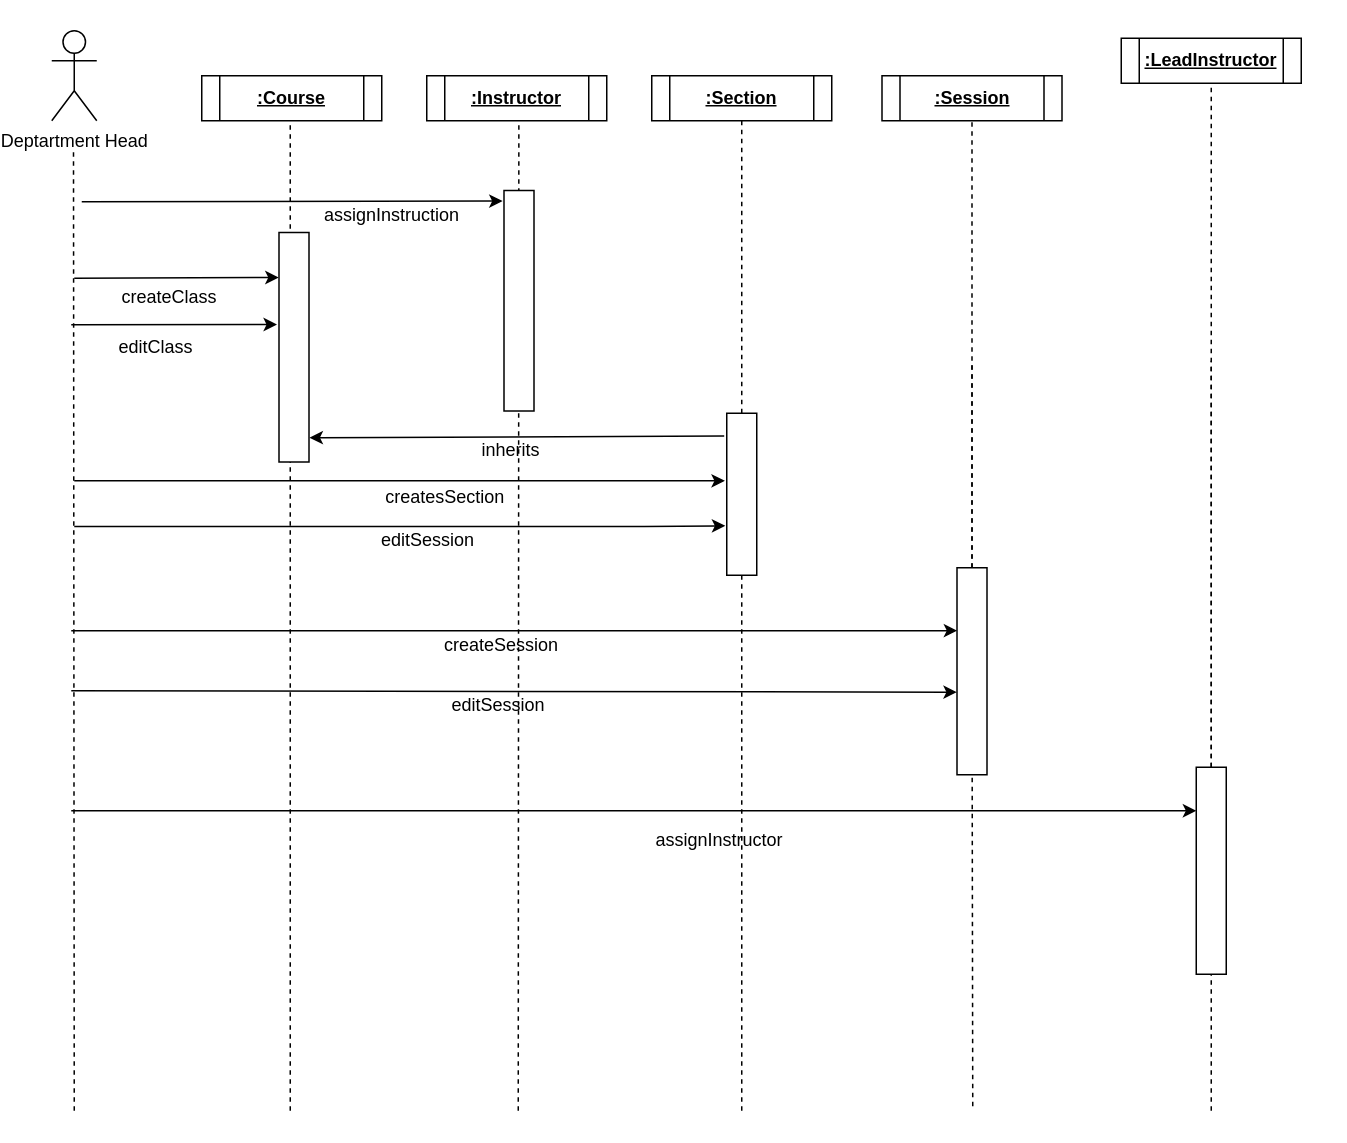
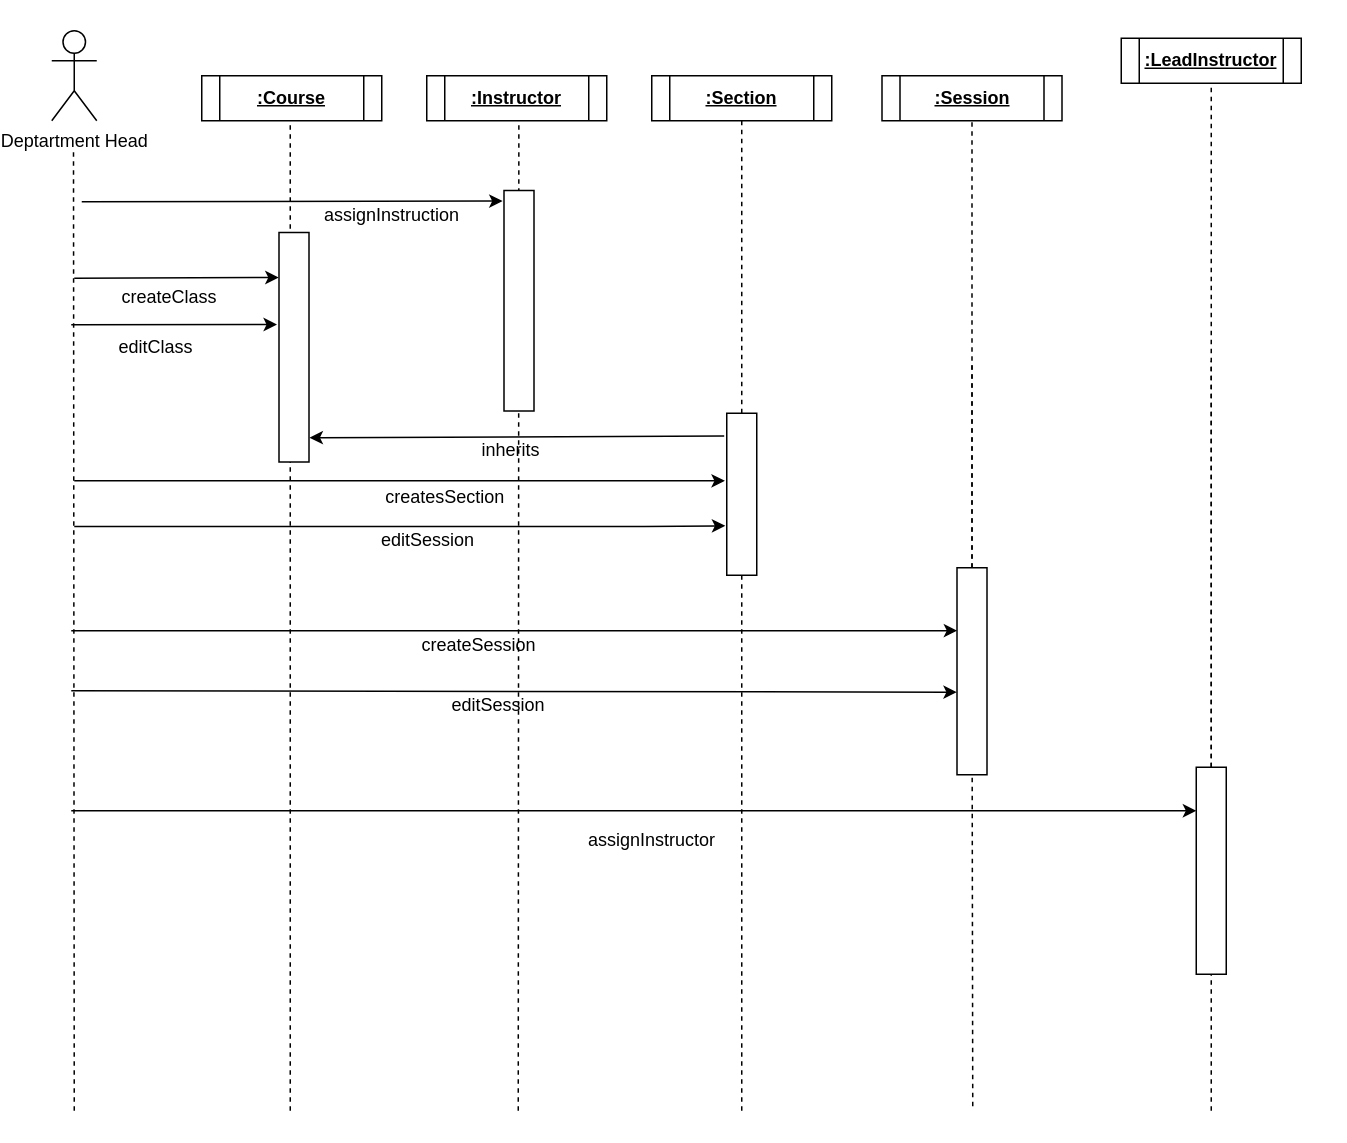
node "createSession": moved (509, 646) -> (487, 646)
node "assignInstructor": moved (728, 841) -> (661, 841)
